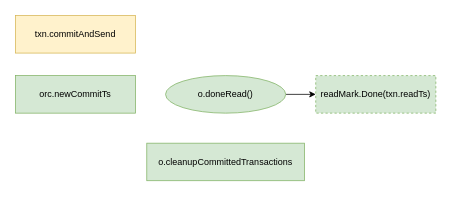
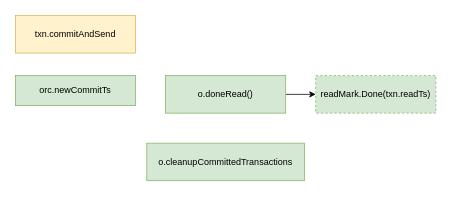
node "orc.newCommitTs": size 120x38 -> 120x30
node "o.doneRead()": shape ellipse -> rectangle
